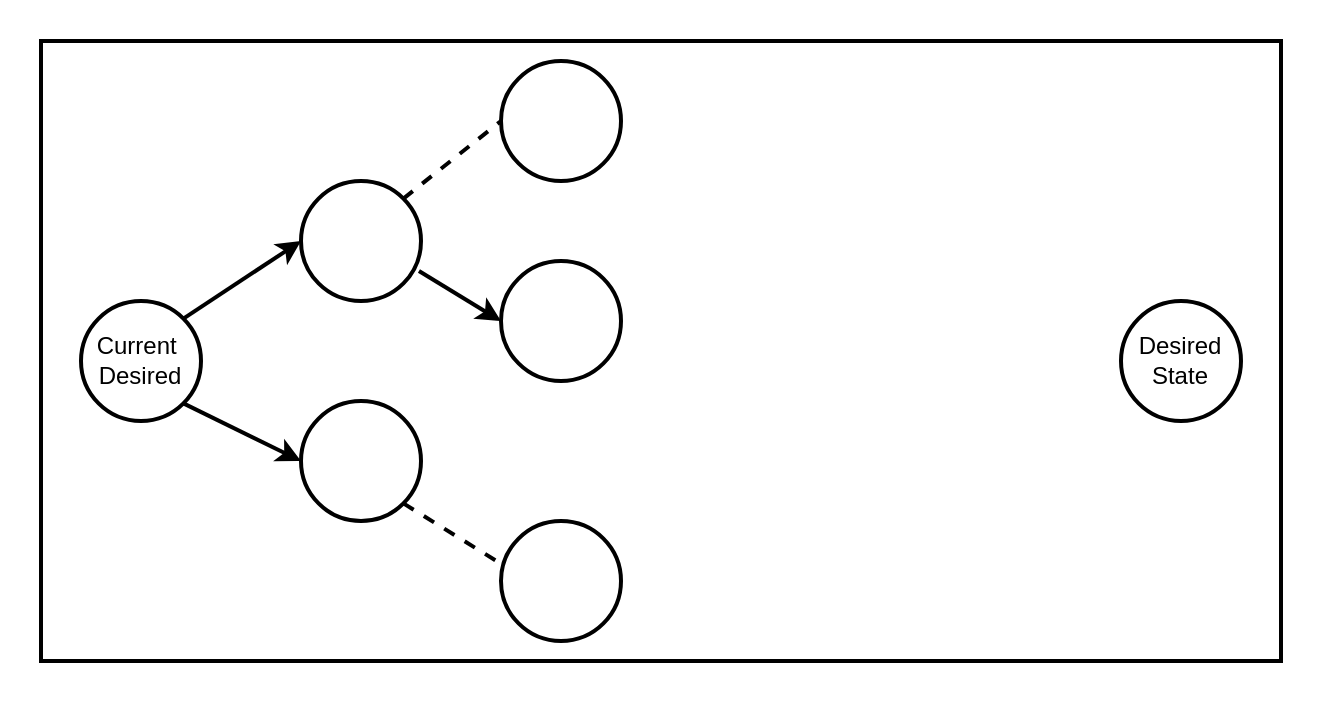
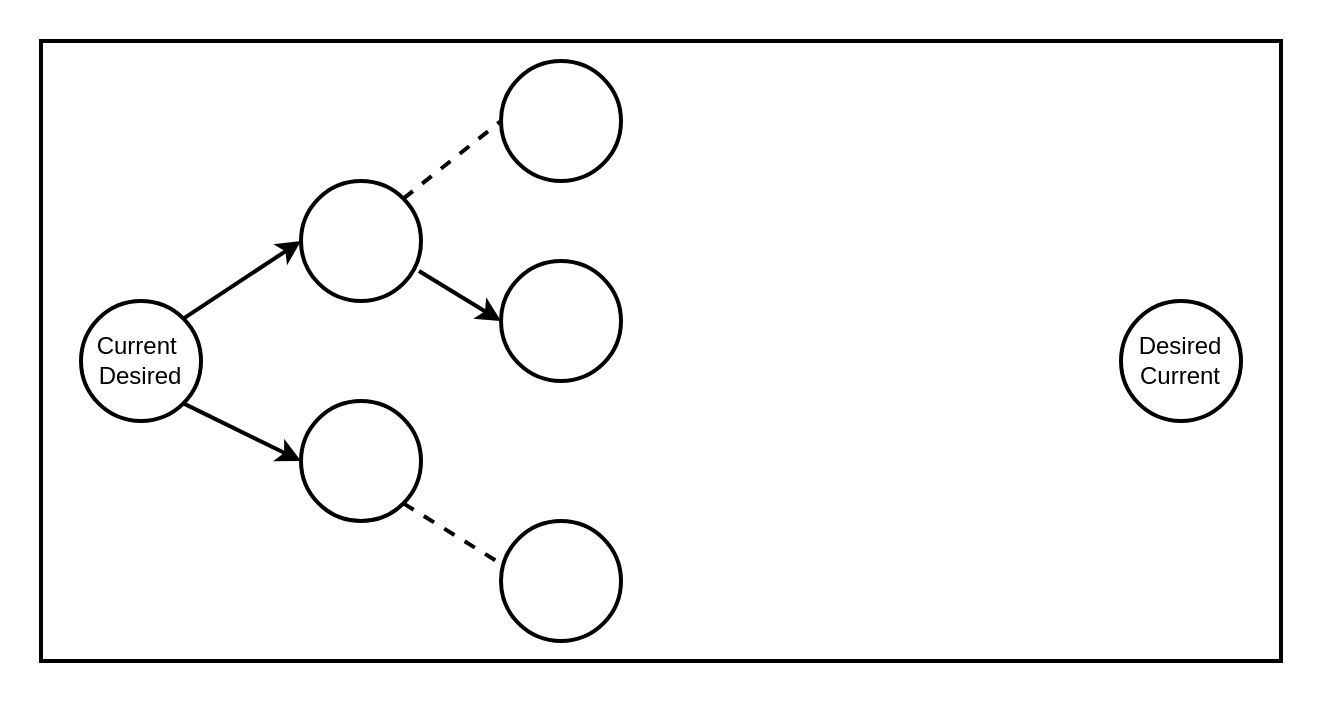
node "Desired State": label "Desired State" -> "Desired Current"
